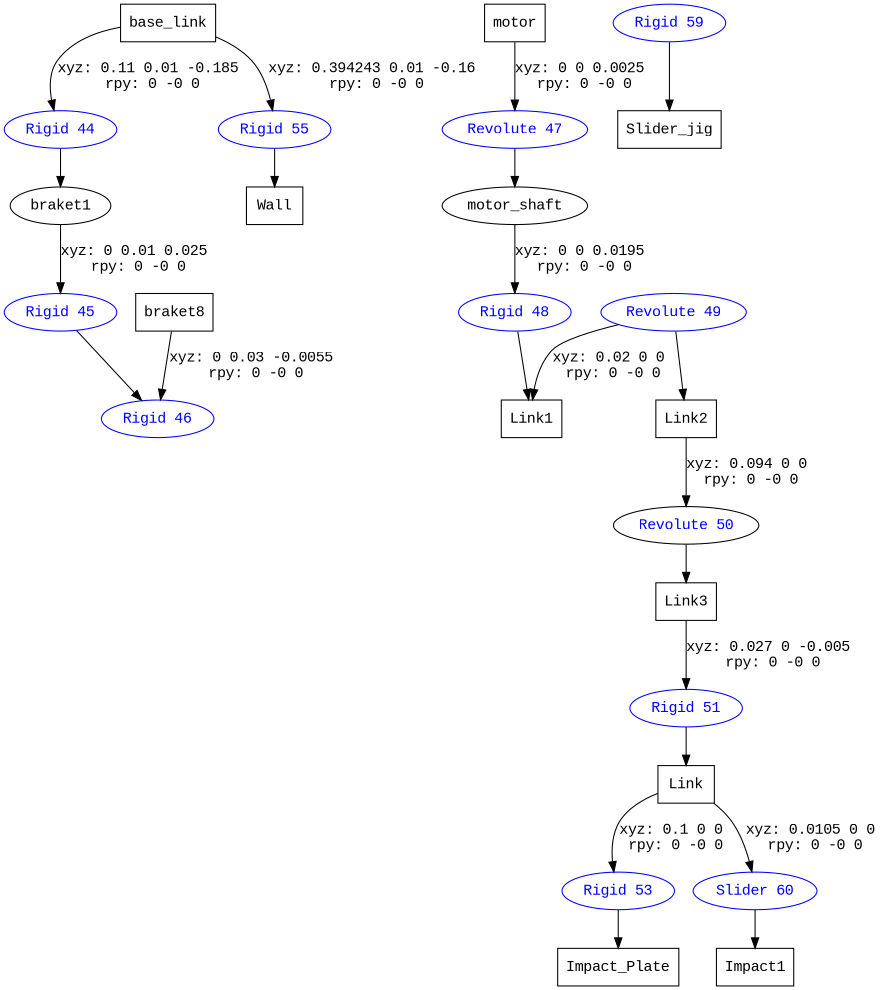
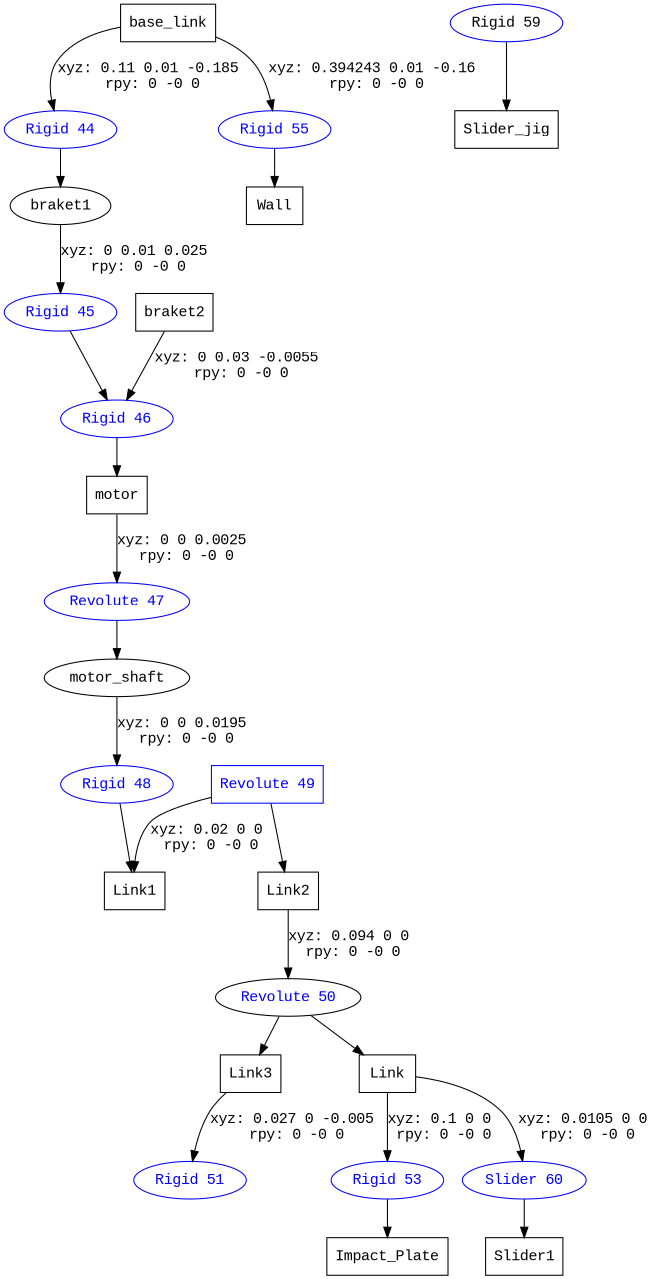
node "Rigid 59": fontcolor blue -> black
node "braket8": label "braket8" -> "braket2"
node "Revolute 49": shape ellipse -> box
edge "Rigid 46" -> "motor": added
edge "Rigid 51" -> "Link": now "Revolute 50" -> "Link"
node "Impact1": label "Impact1" -> "Slider1"
